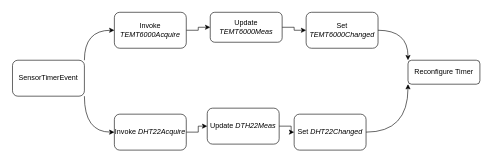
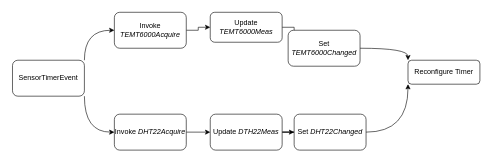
node "Set TEMT6000Changed": moved (342, 30) -> (324, 48)
node "Update DTH22Meas": moved (243, 126) -> (246, 132)
